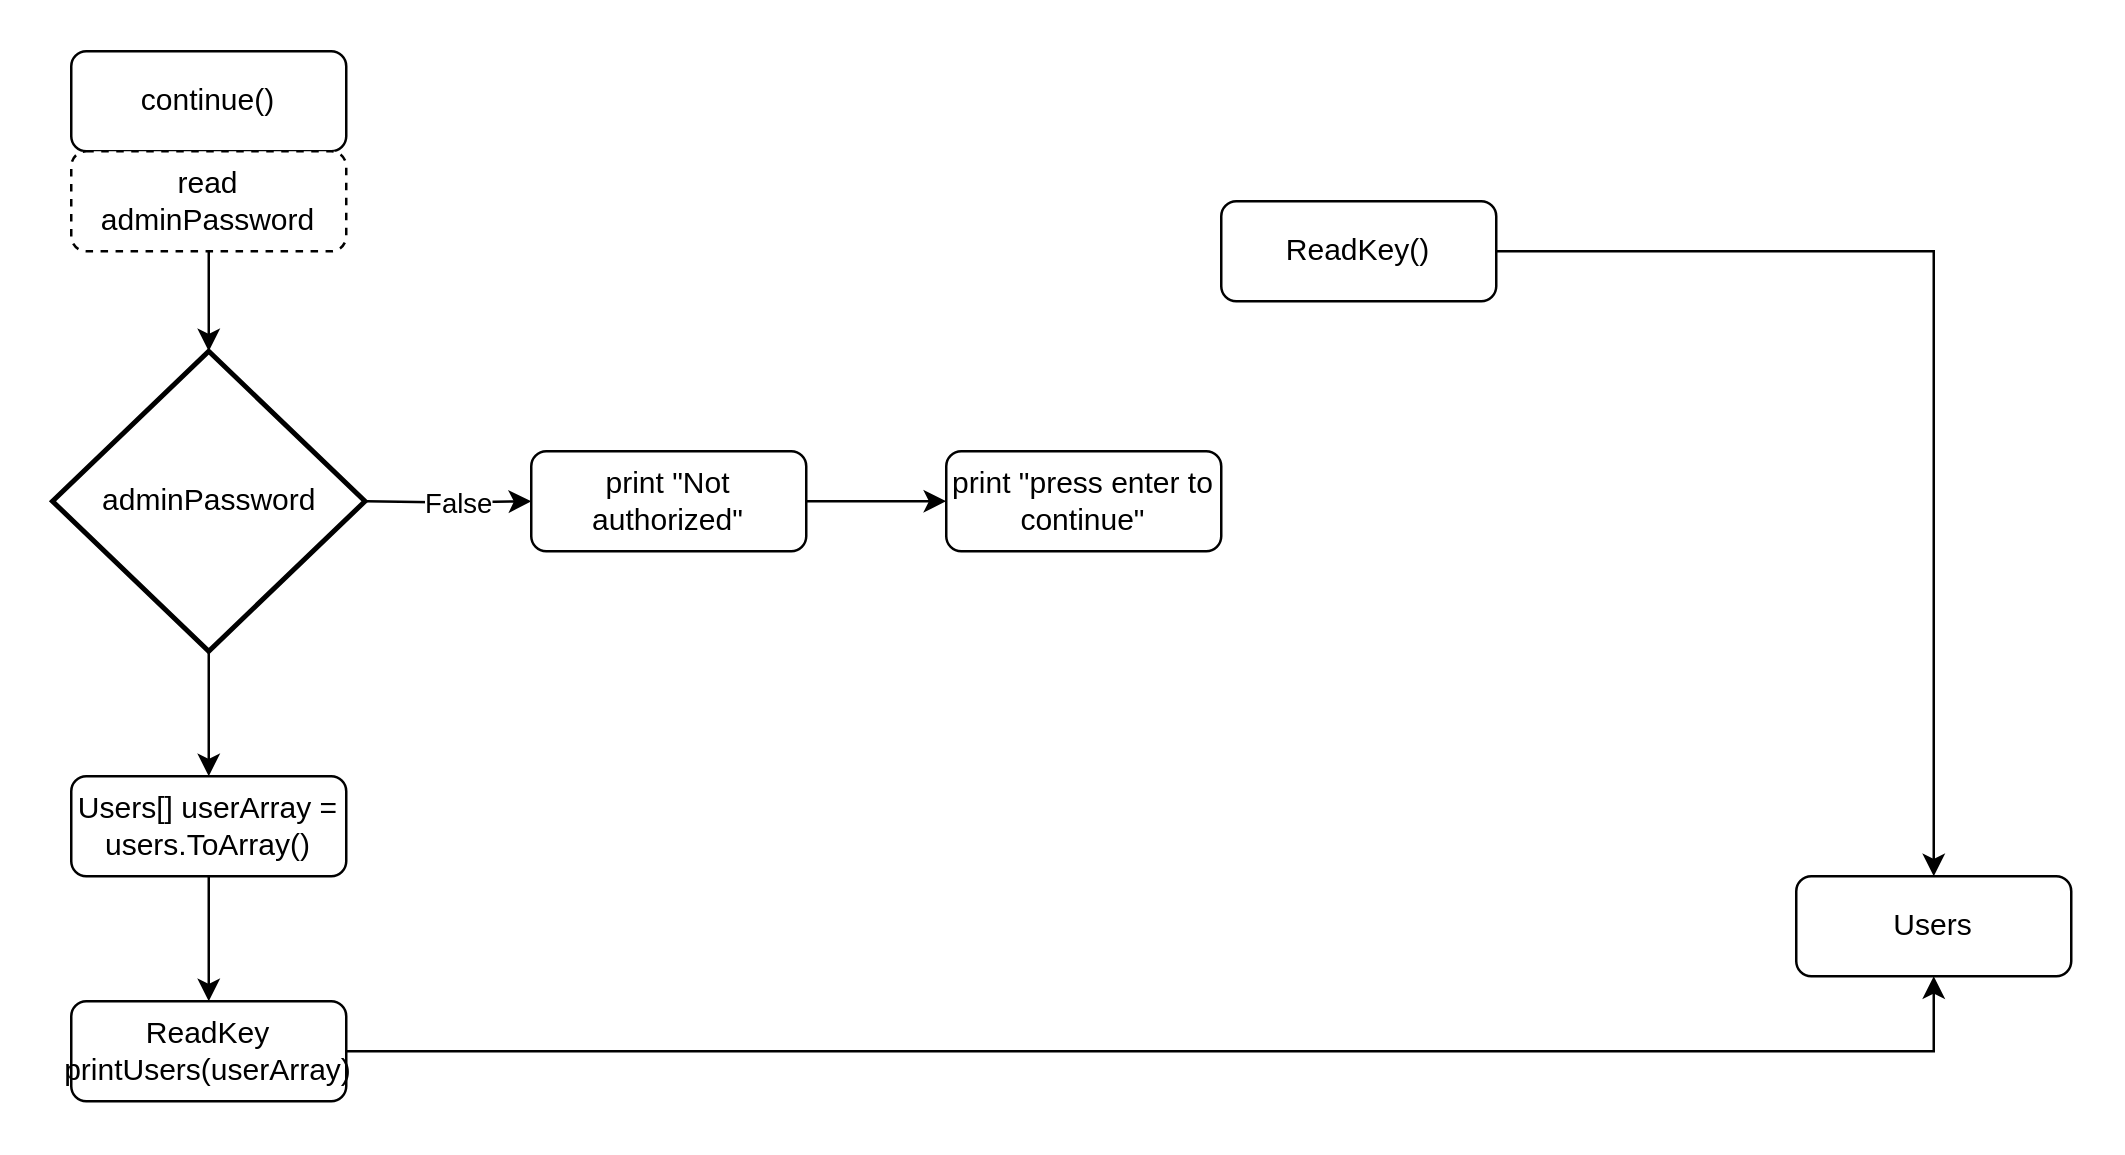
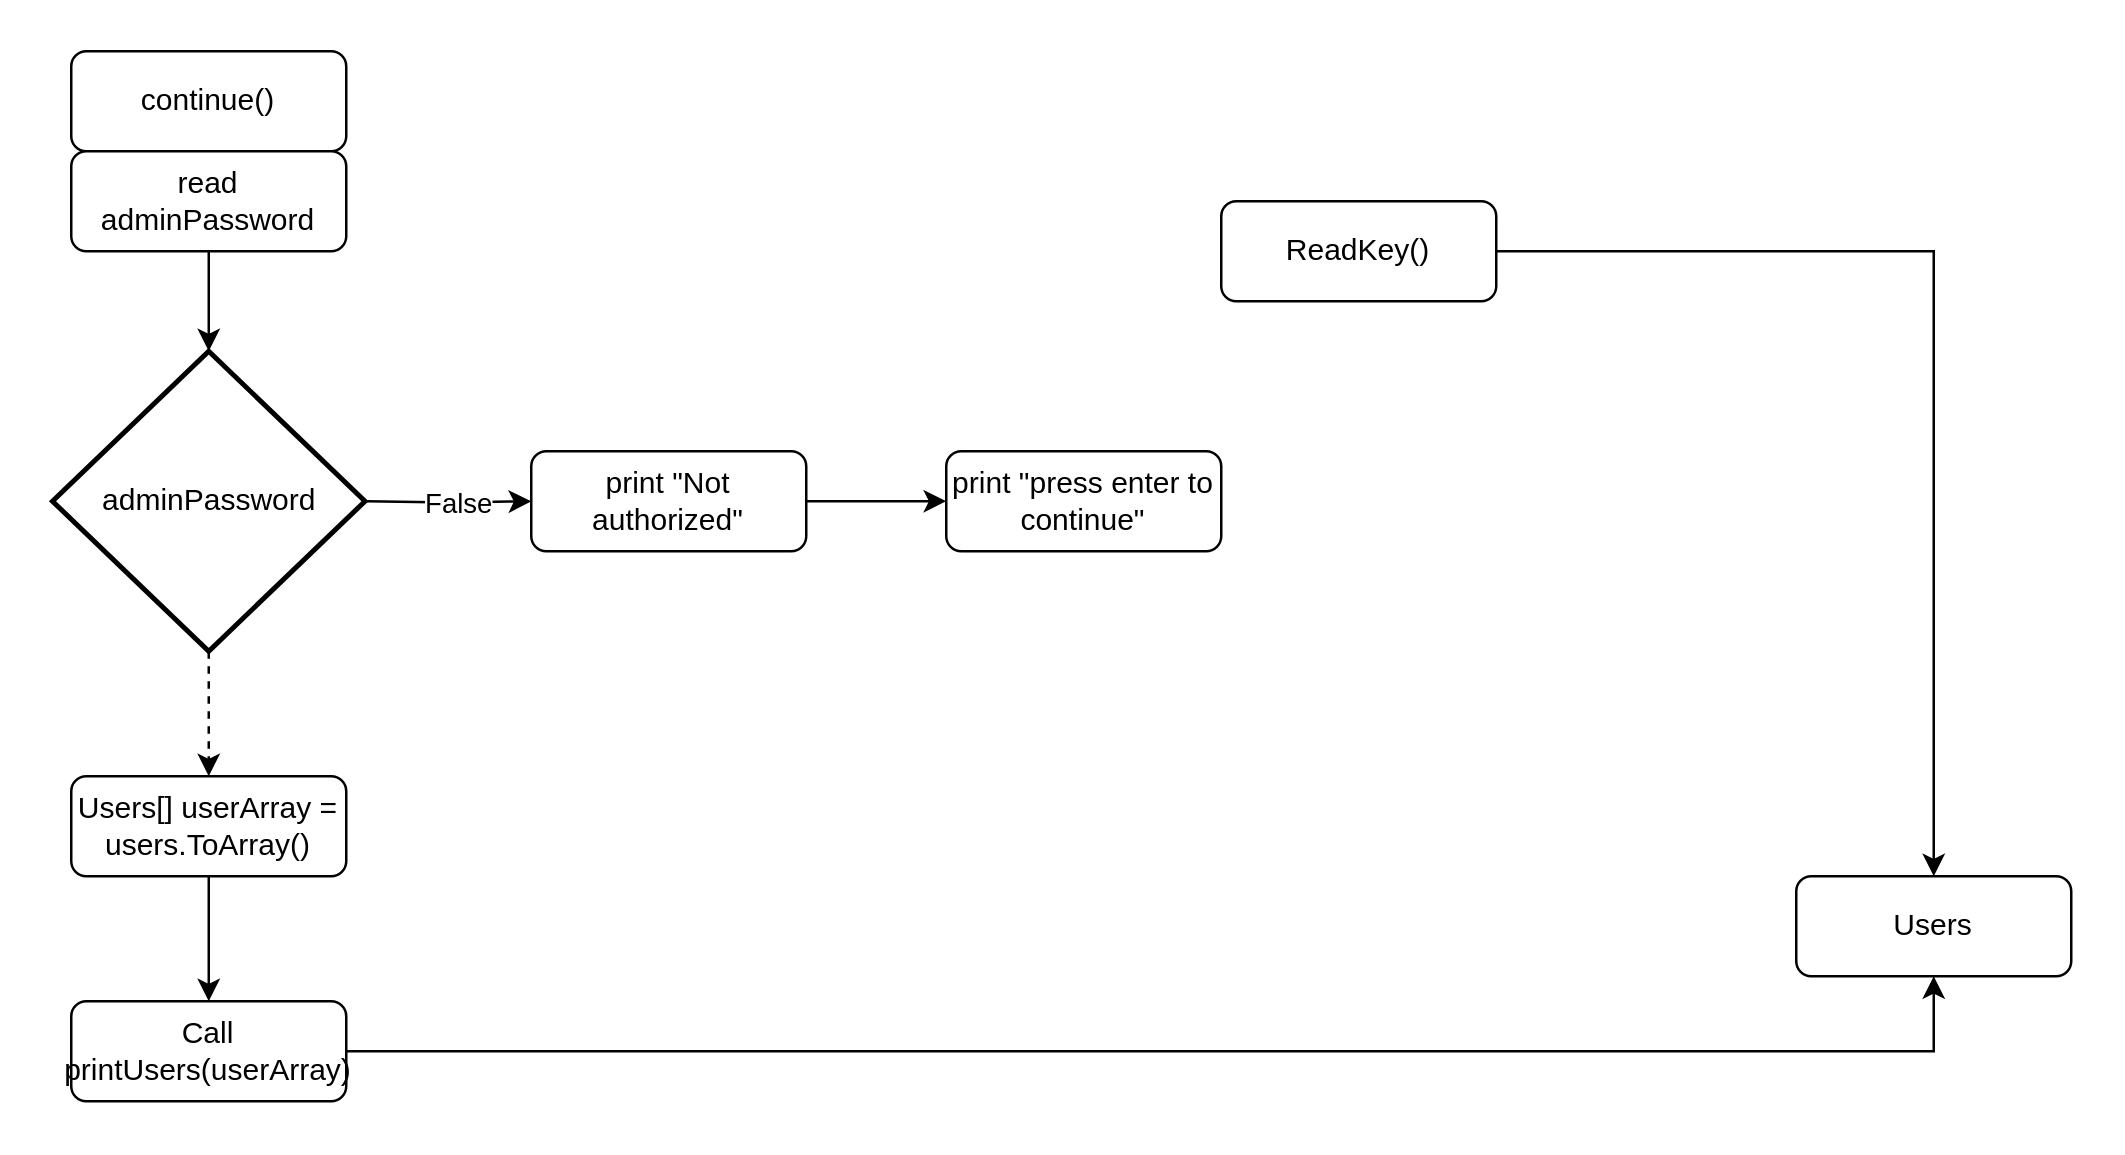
node "read adminPassword": style dashed -> solid
edge "adminPassword" -> "Users[] userArray = users.ToArray()": style solid -> dashed
node "ReadKey printUsers(userArray)": label "ReadKey printUsers(userArray)" -> "Call printUsers(userArray)"
